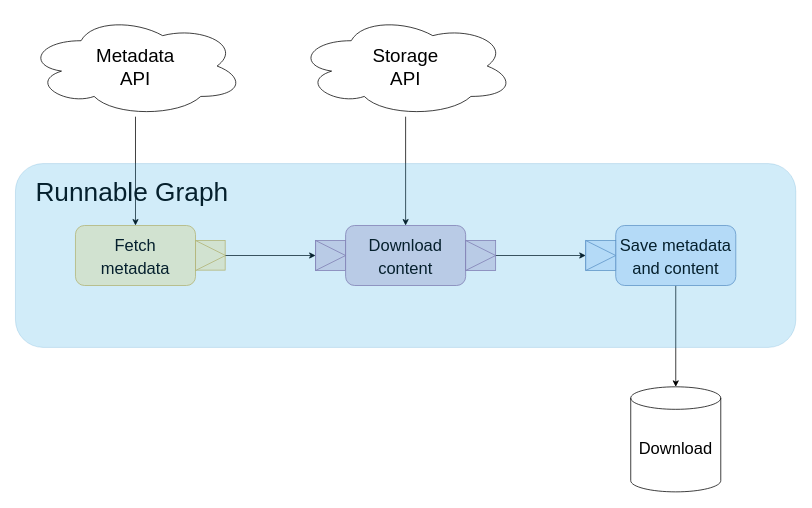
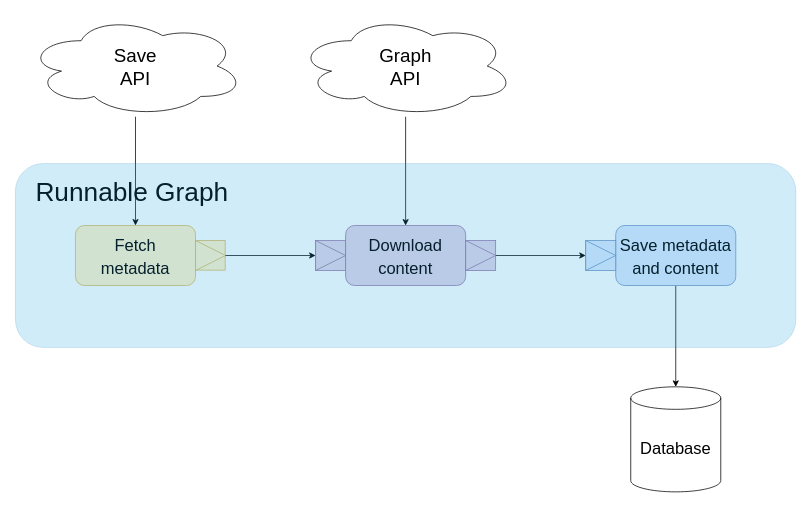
node "Metadata API": label "Metadata API" -> "Save API"
node "Storage API": label "Storage API" -> "Graph API"
node "Download": label "Download" -> "Database"
